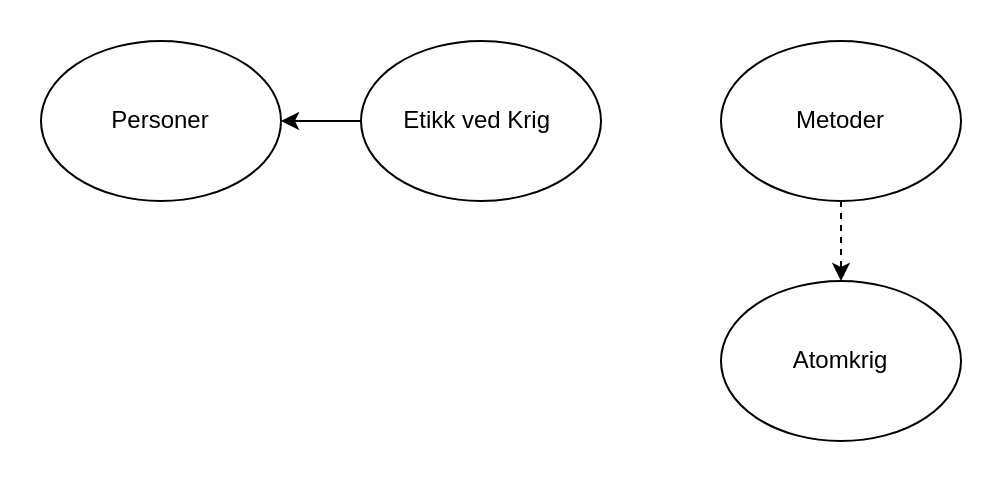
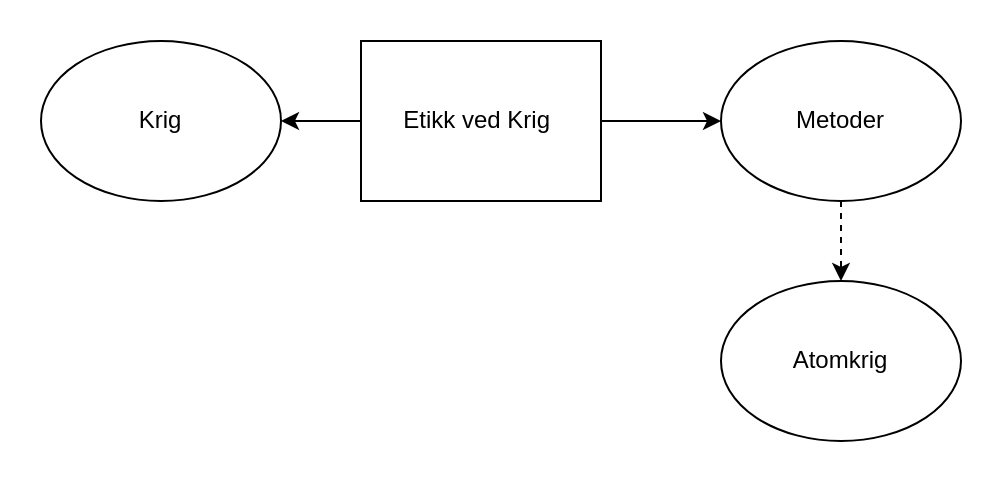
node "Personer": label "Personer" -> "Krig"
node "Etikk ved Krig": shape ellipse -> rectangle
edge "Etikk ved Krig" -> "Metoder": added
